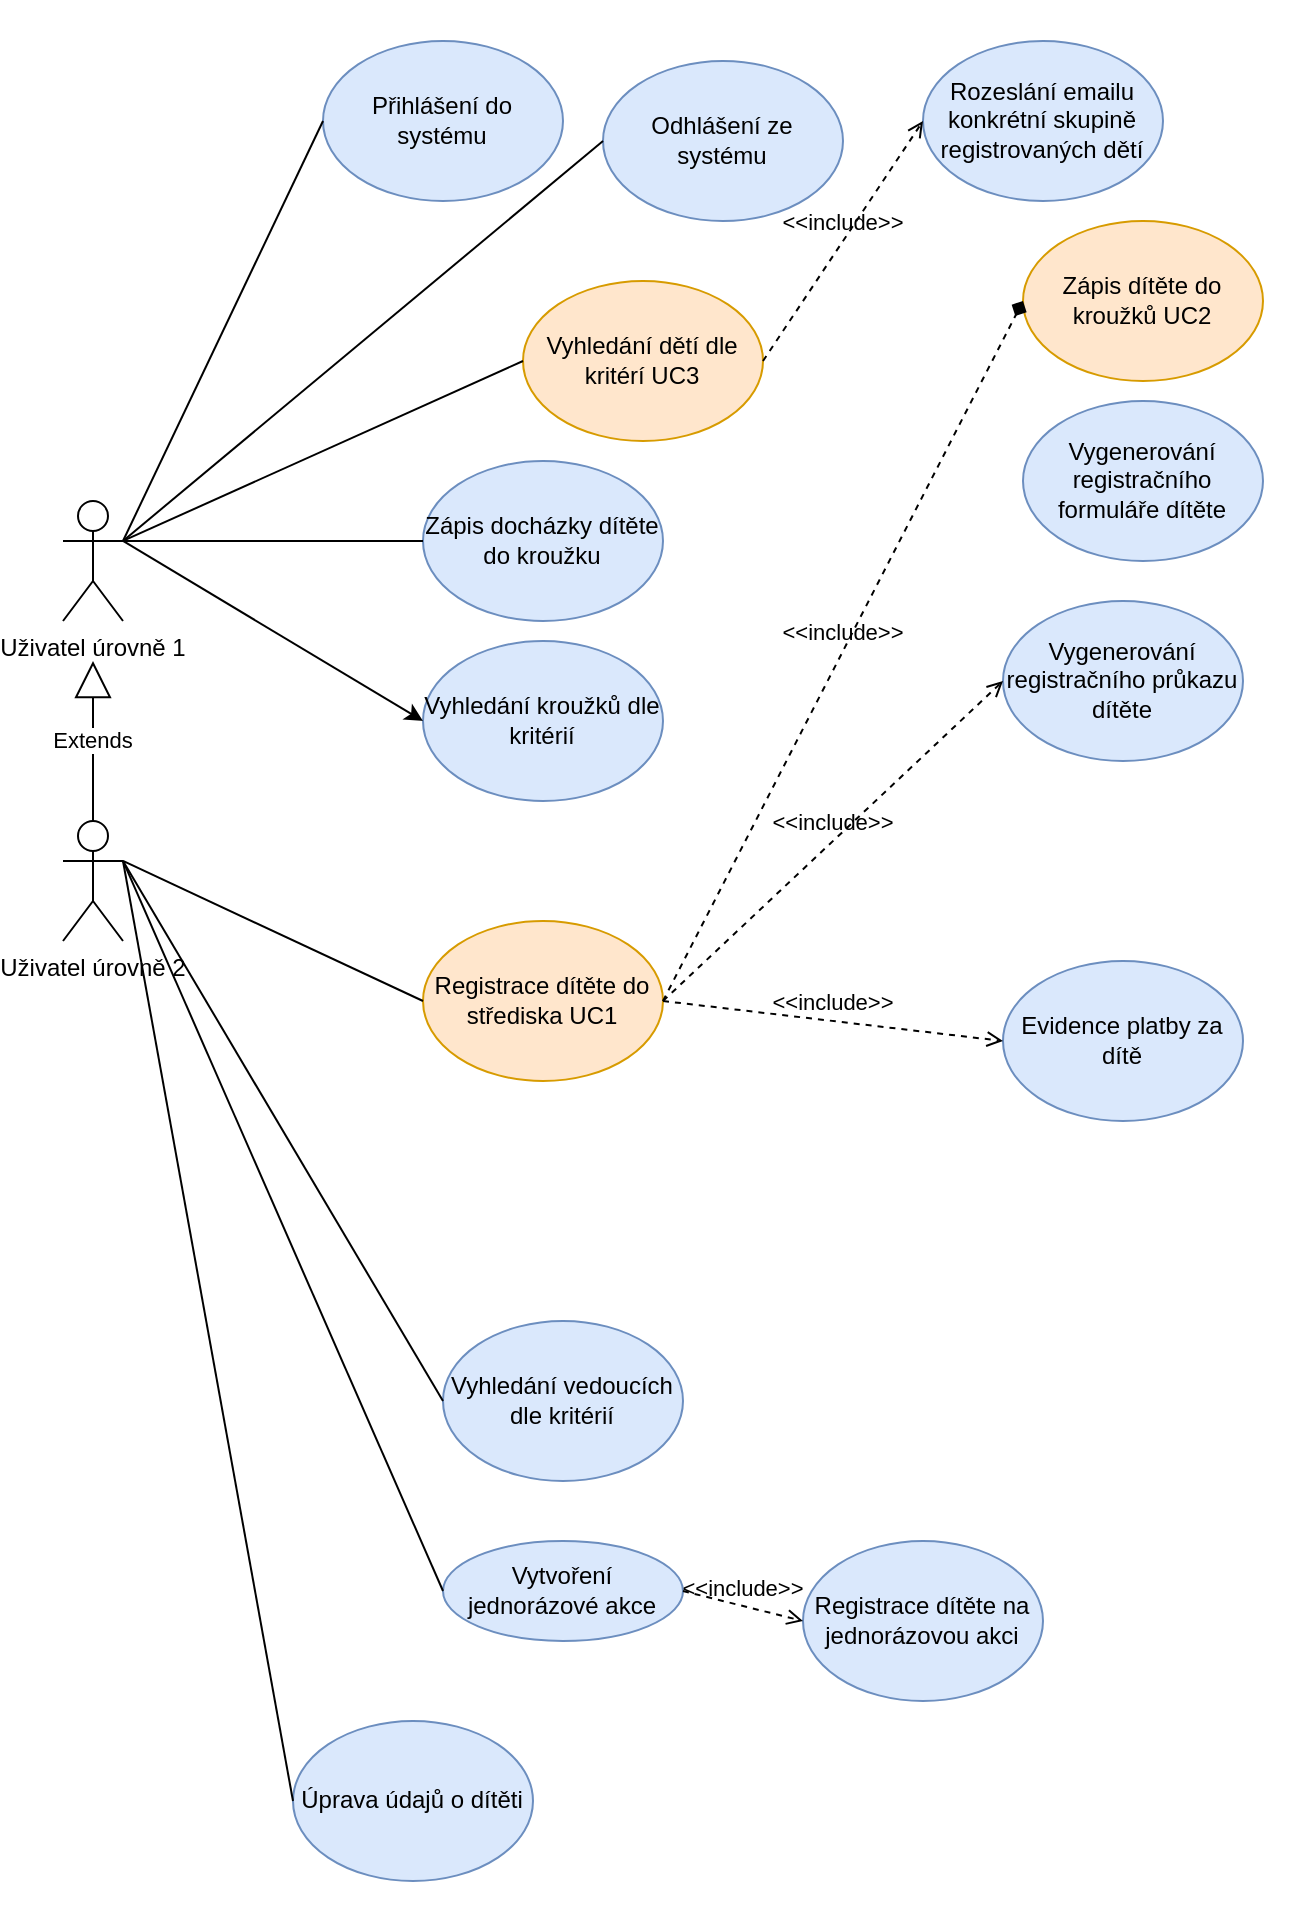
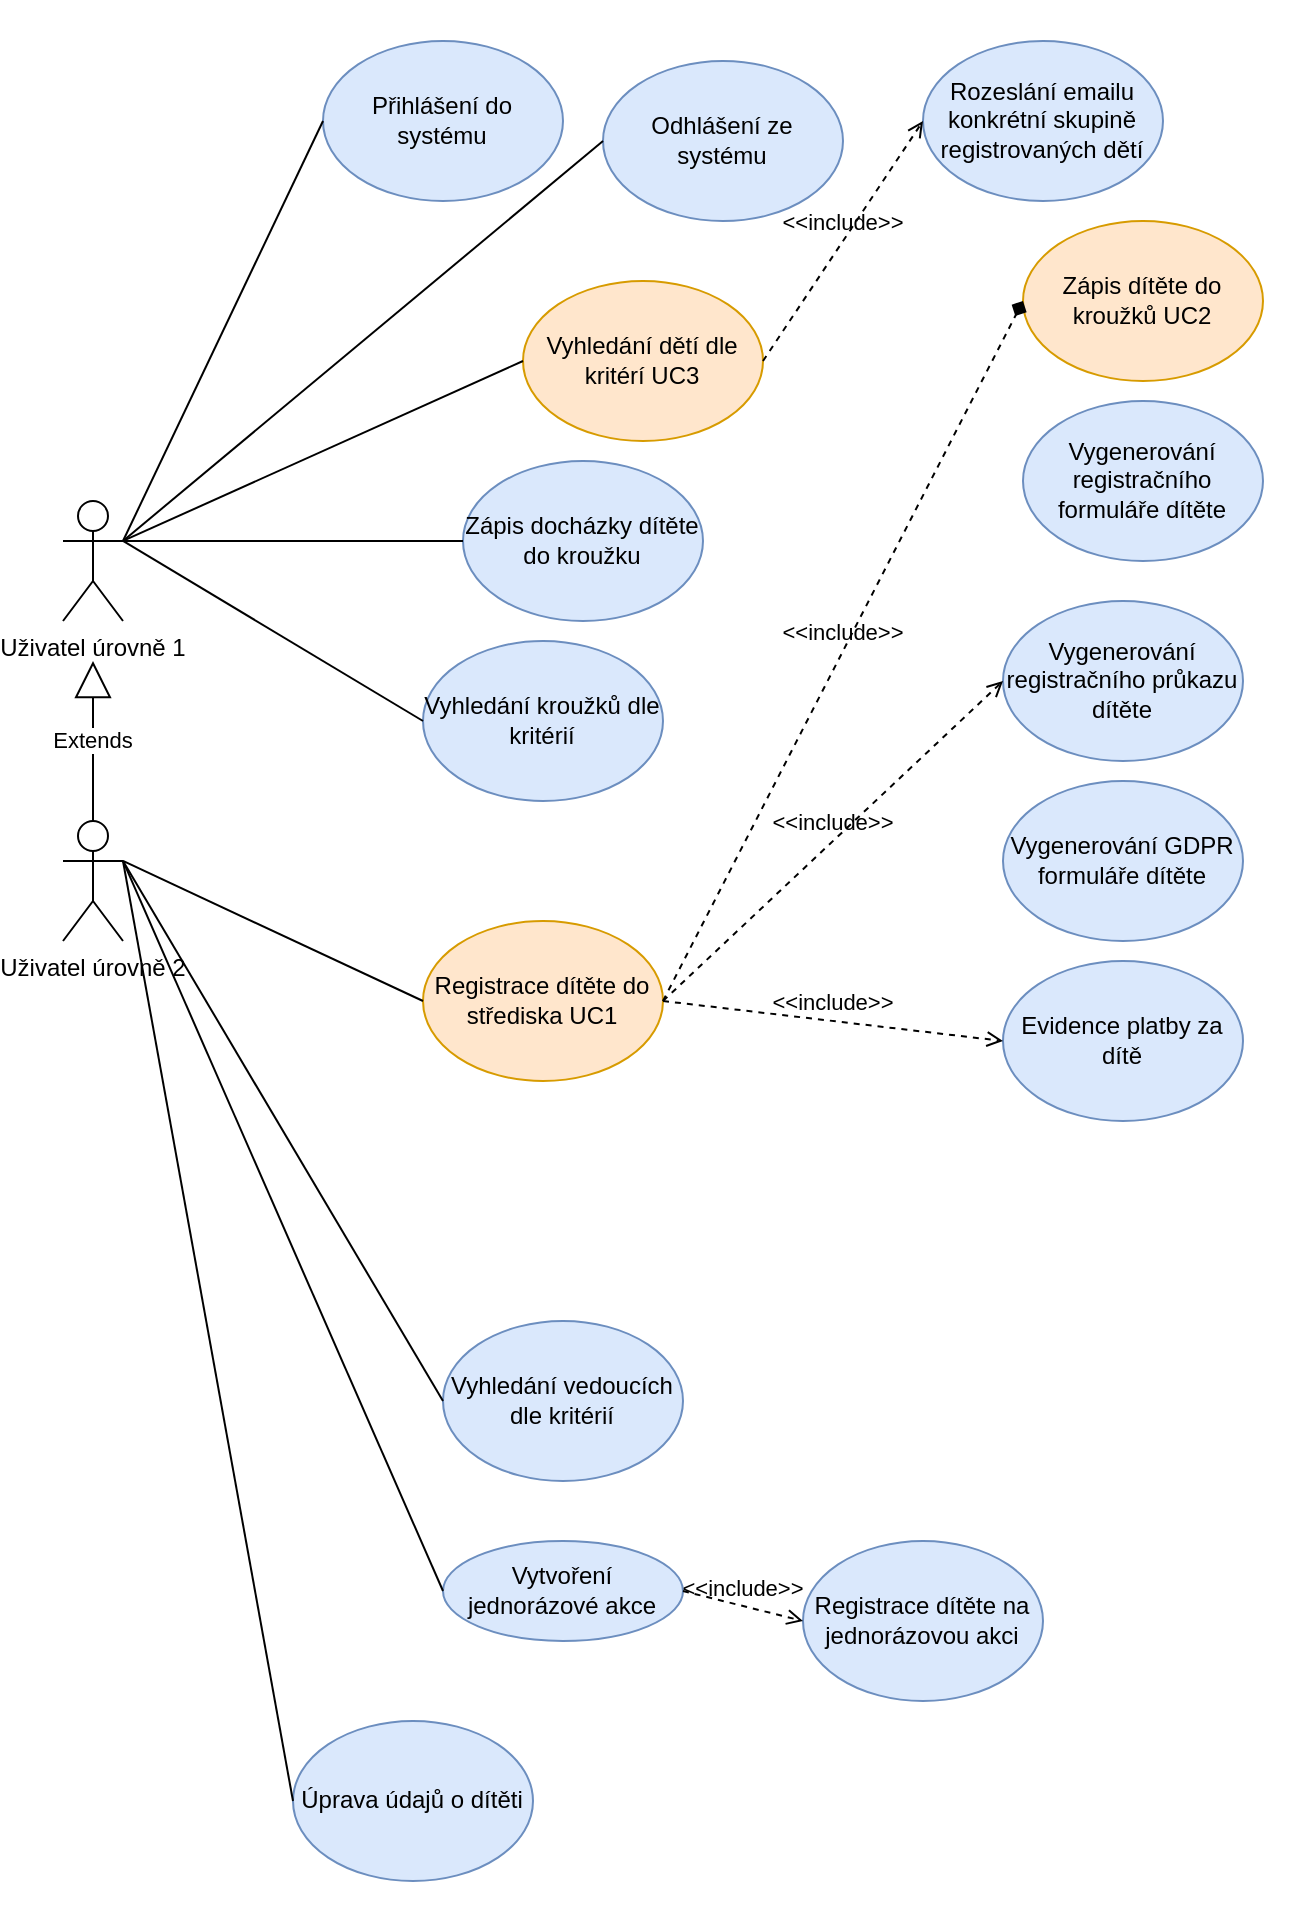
node "Zápis docházky dítěte do kroužku": moved (543, 541) -> (583, 541)
edge "Uživatel úrovně 1" -> "Vyhledání kroužků dle kritérií": arrowhead classic -> none
node "Vygenerování GDPR formuláře dítěte": added
